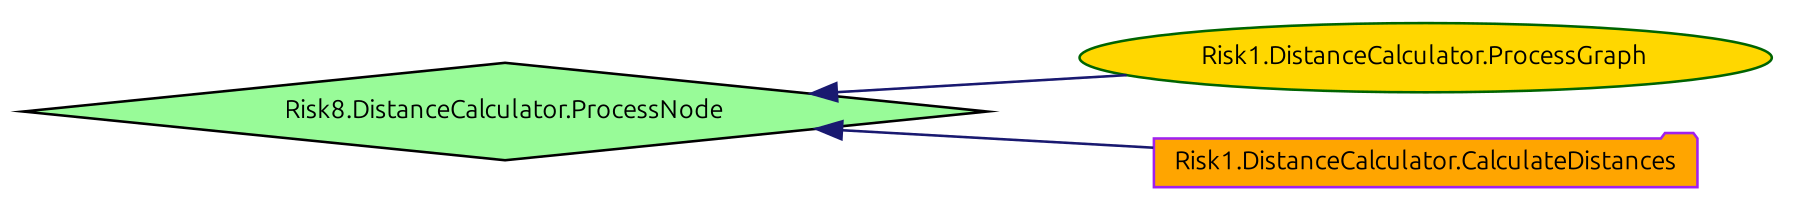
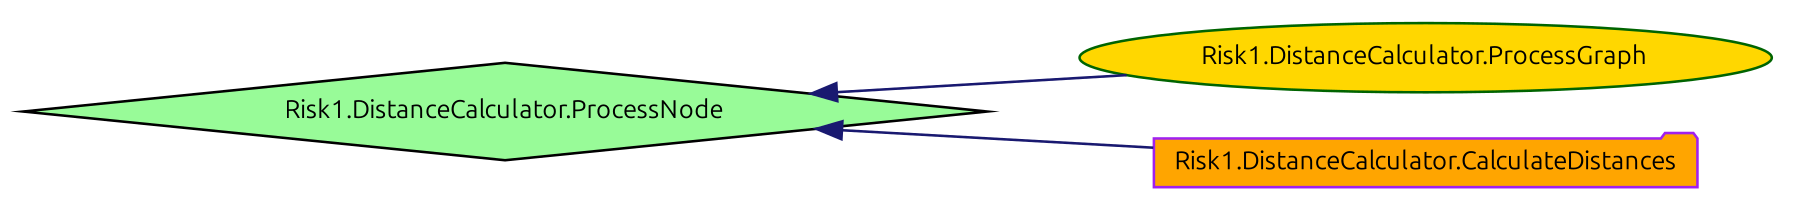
node "Risk8.DistanceCalculator.ProcessNode": label "Risk8.DistanceCalculator.ProcessNode" -> "Risk1.DistanceCalculator.ProcessNode"
